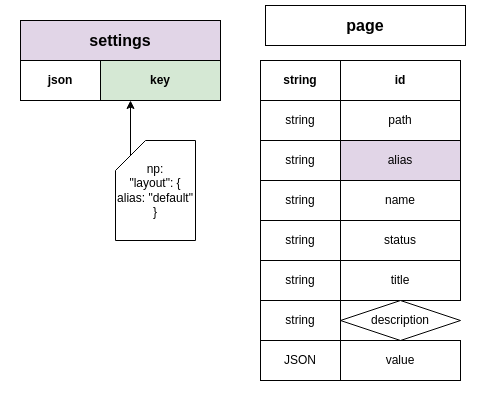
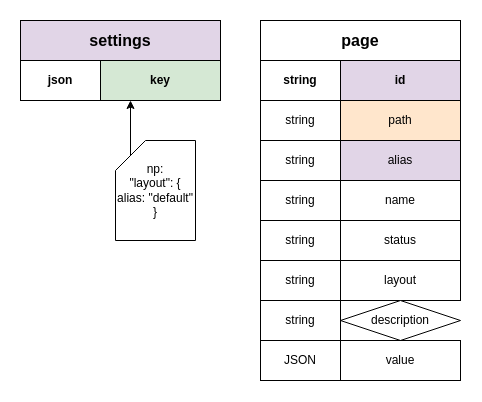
node "page": moved (366, 26) -> (361, 41)
node "id": fillcolor #ffffff -> #e1d5e7
node "path": fillcolor #ffffff -> #ffe6cc
node "title": label "title" -> "layout"
